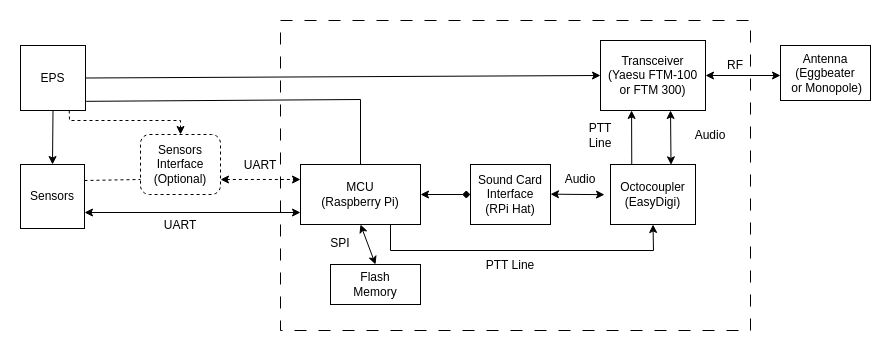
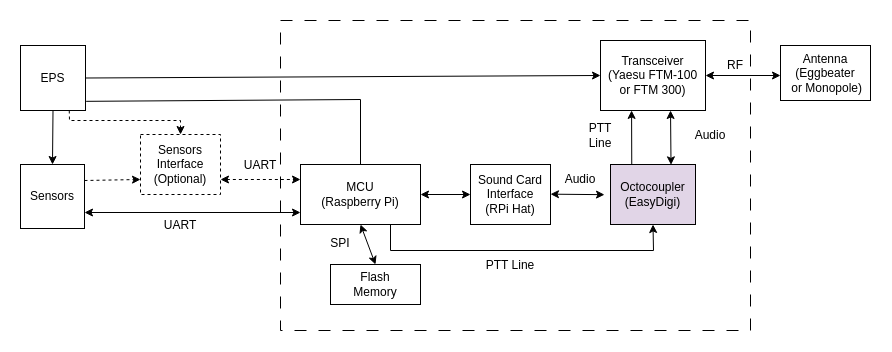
node "Sensors Interface (Optional)": shape rounded rectangle -> rectangle
edge "Sensors Interface (Optional)" -- "Sensors": arrowhead none -> classic
edge "MCU (Raspberry Pi)" -- "Sound Card Interface (RPi Hat)": arrowhead diamond -> classic
node "Octocoupler (EasyDigi)": fillcolor #ffffff -> #e1d5e7
